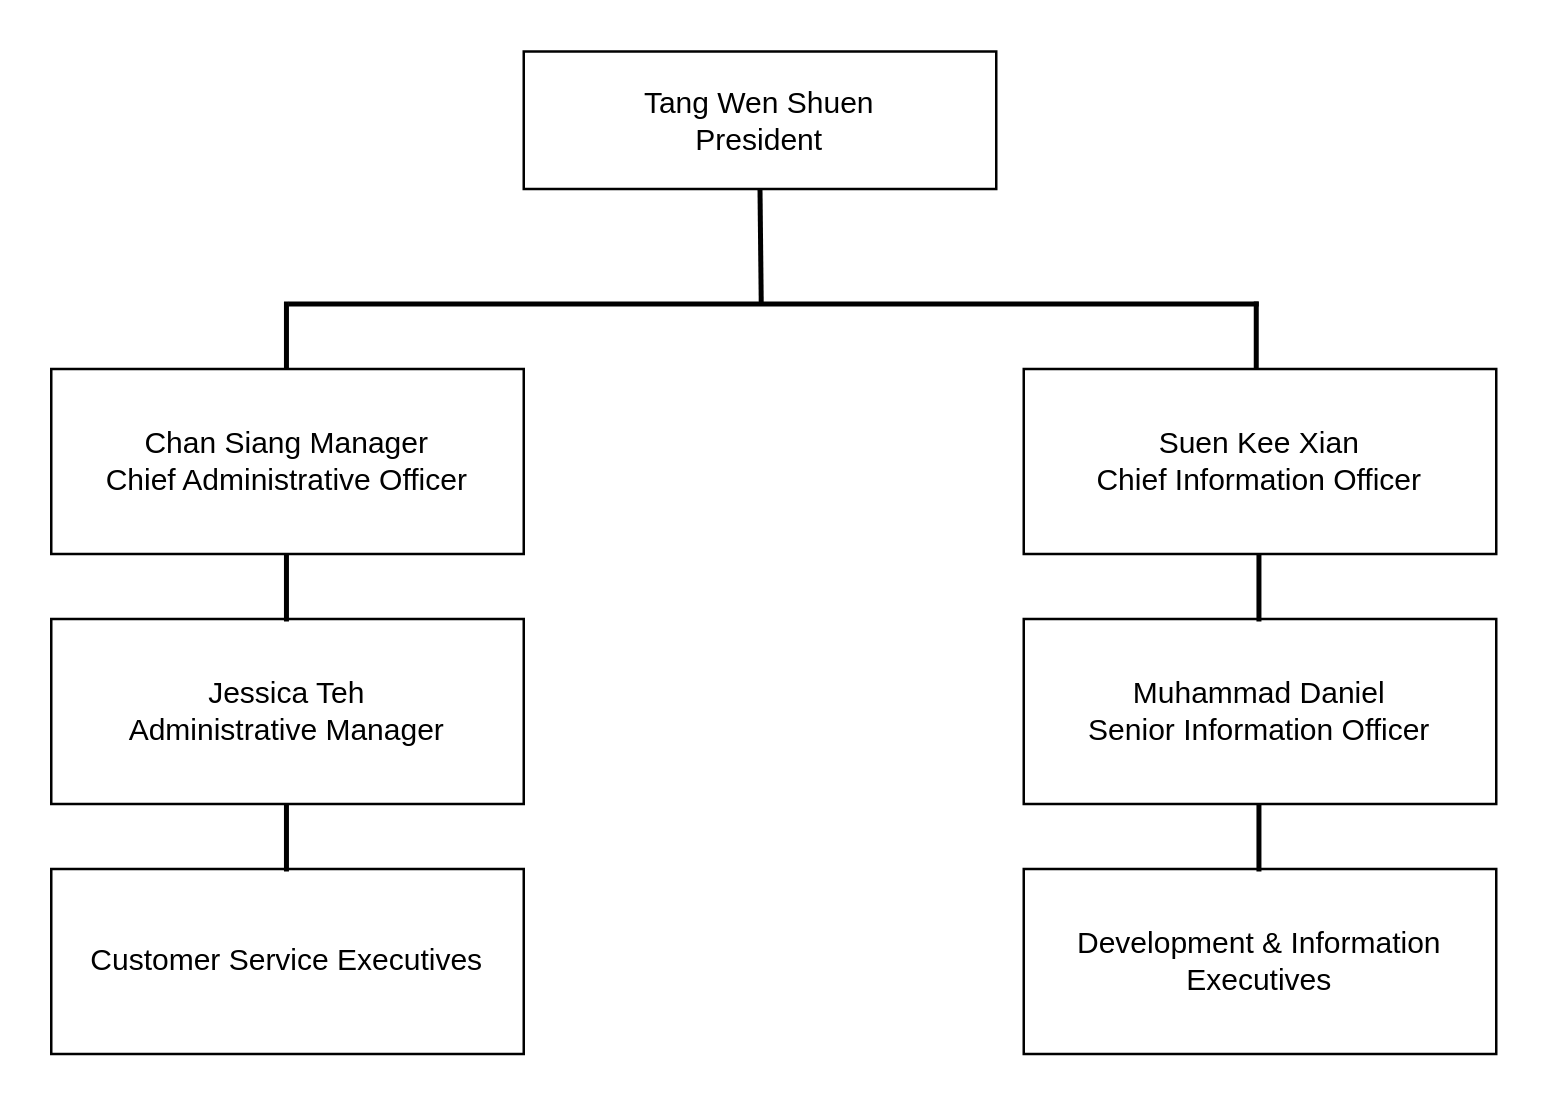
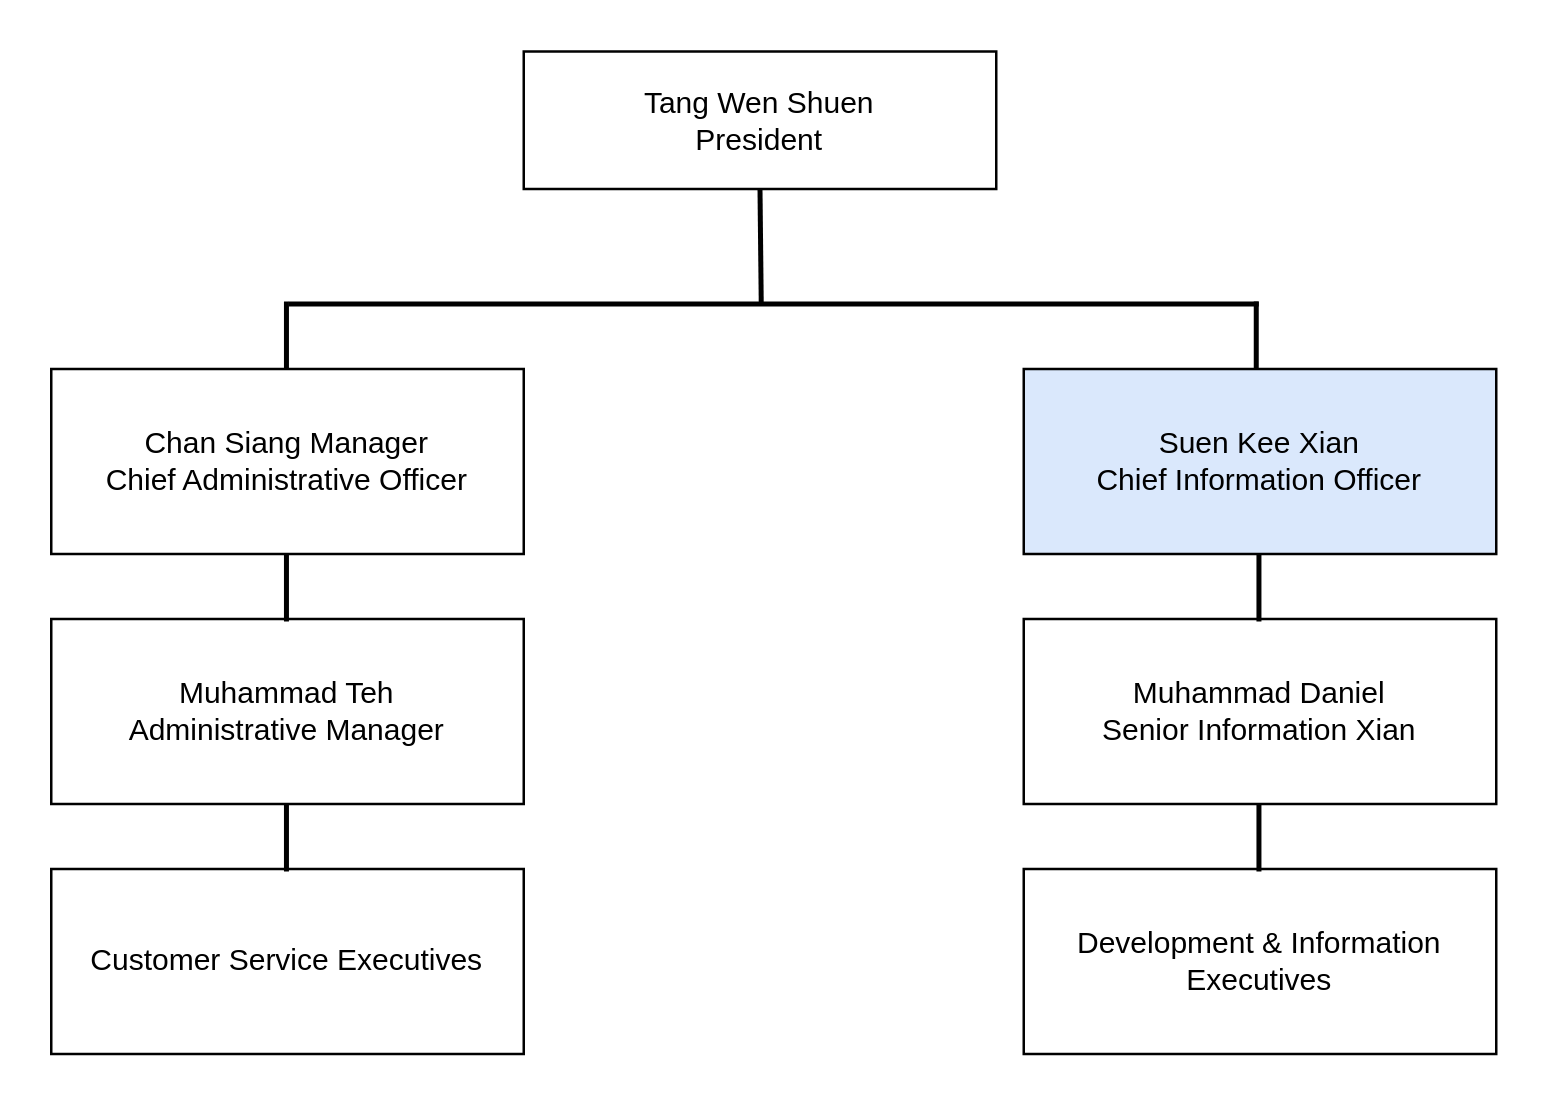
node "Suen Kee Xian Chief Information Officer": fillcolor #ffffff -> #dae8fc
node "Jessica Teh Administrative Manager": label "Jessica Teh Administrative Manager" -> "Muhammad Teh Administrative Manager"
node "Muhammad Daniel Senior Information Officer": label "Muhammad Daniel Senior Information Officer" -> "Muhammad Daniel Senior Information Xian"
